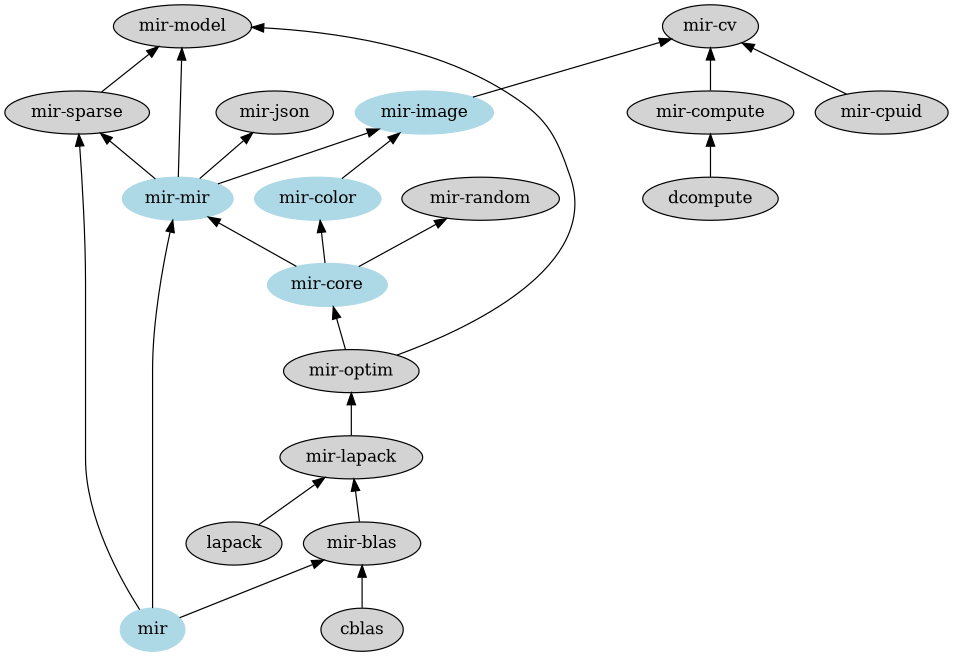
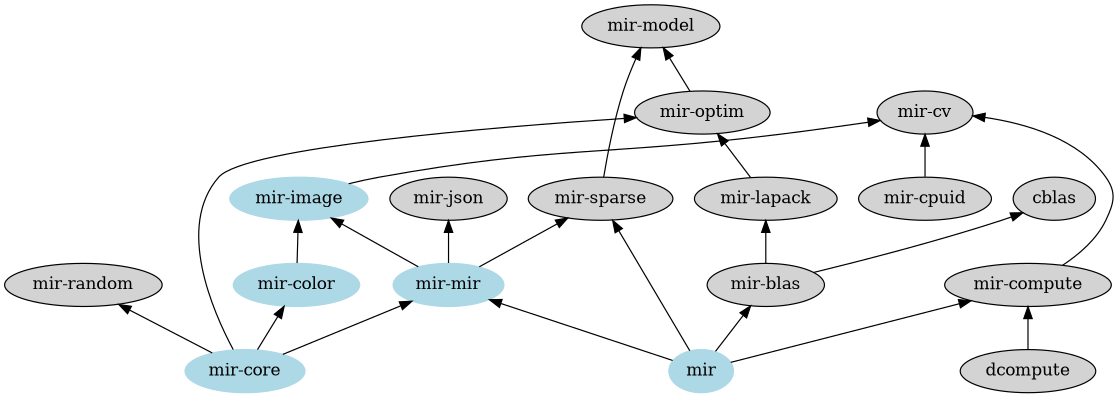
edge "mir-mir" -> "mir-model": removed
edge "mir" -> "mir-compute": added
edge "mir-optim" -> "mir-core": reversed
node "lapack": removed
edge "cblas" -> "mir-blas": reversed
